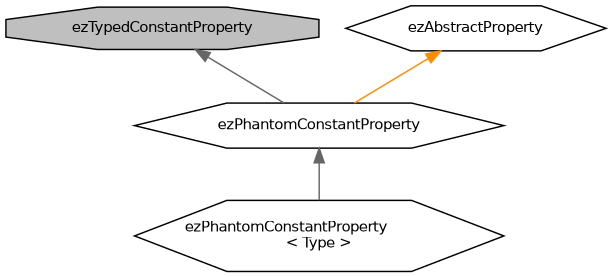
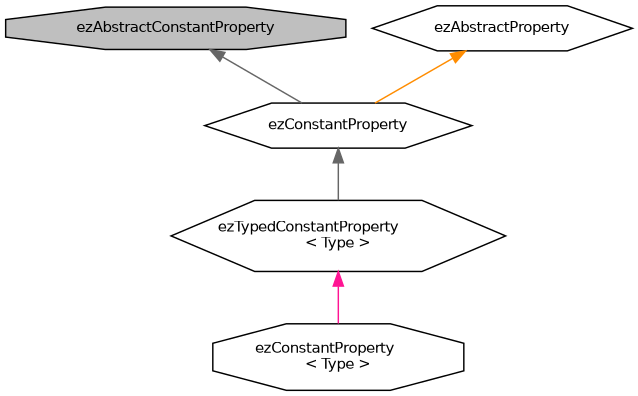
node "ezTypedConstantProperty": label "ezTypedConstantProperty" -> "ezAbstractConstantProperty"
node "ezPhantomConstantProperty": label "ezPhantomConstantProperty" -> "ezConstantProperty"
node "ezPhantomConstantProperty < Type >": label "ezPhantomConstantProperty < Type >" -> "ezTypedConstantProperty < Type >"
node "ezConstantProperty < Type >": added
